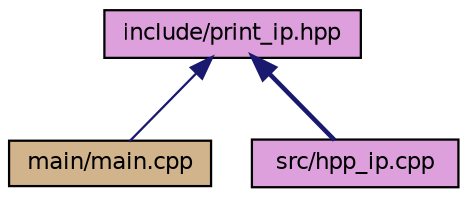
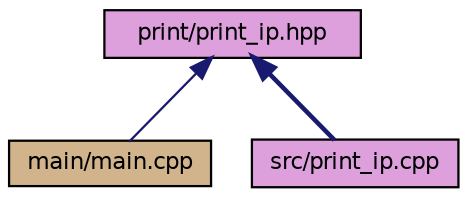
node "include/print_ip.hpp": label "include/print_ip.hpp" -> "print/print_ip.hpp"
node "src/hpp_ip.cpp": label "src/hpp_ip.cpp" -> "src/print_ip.cpp"
